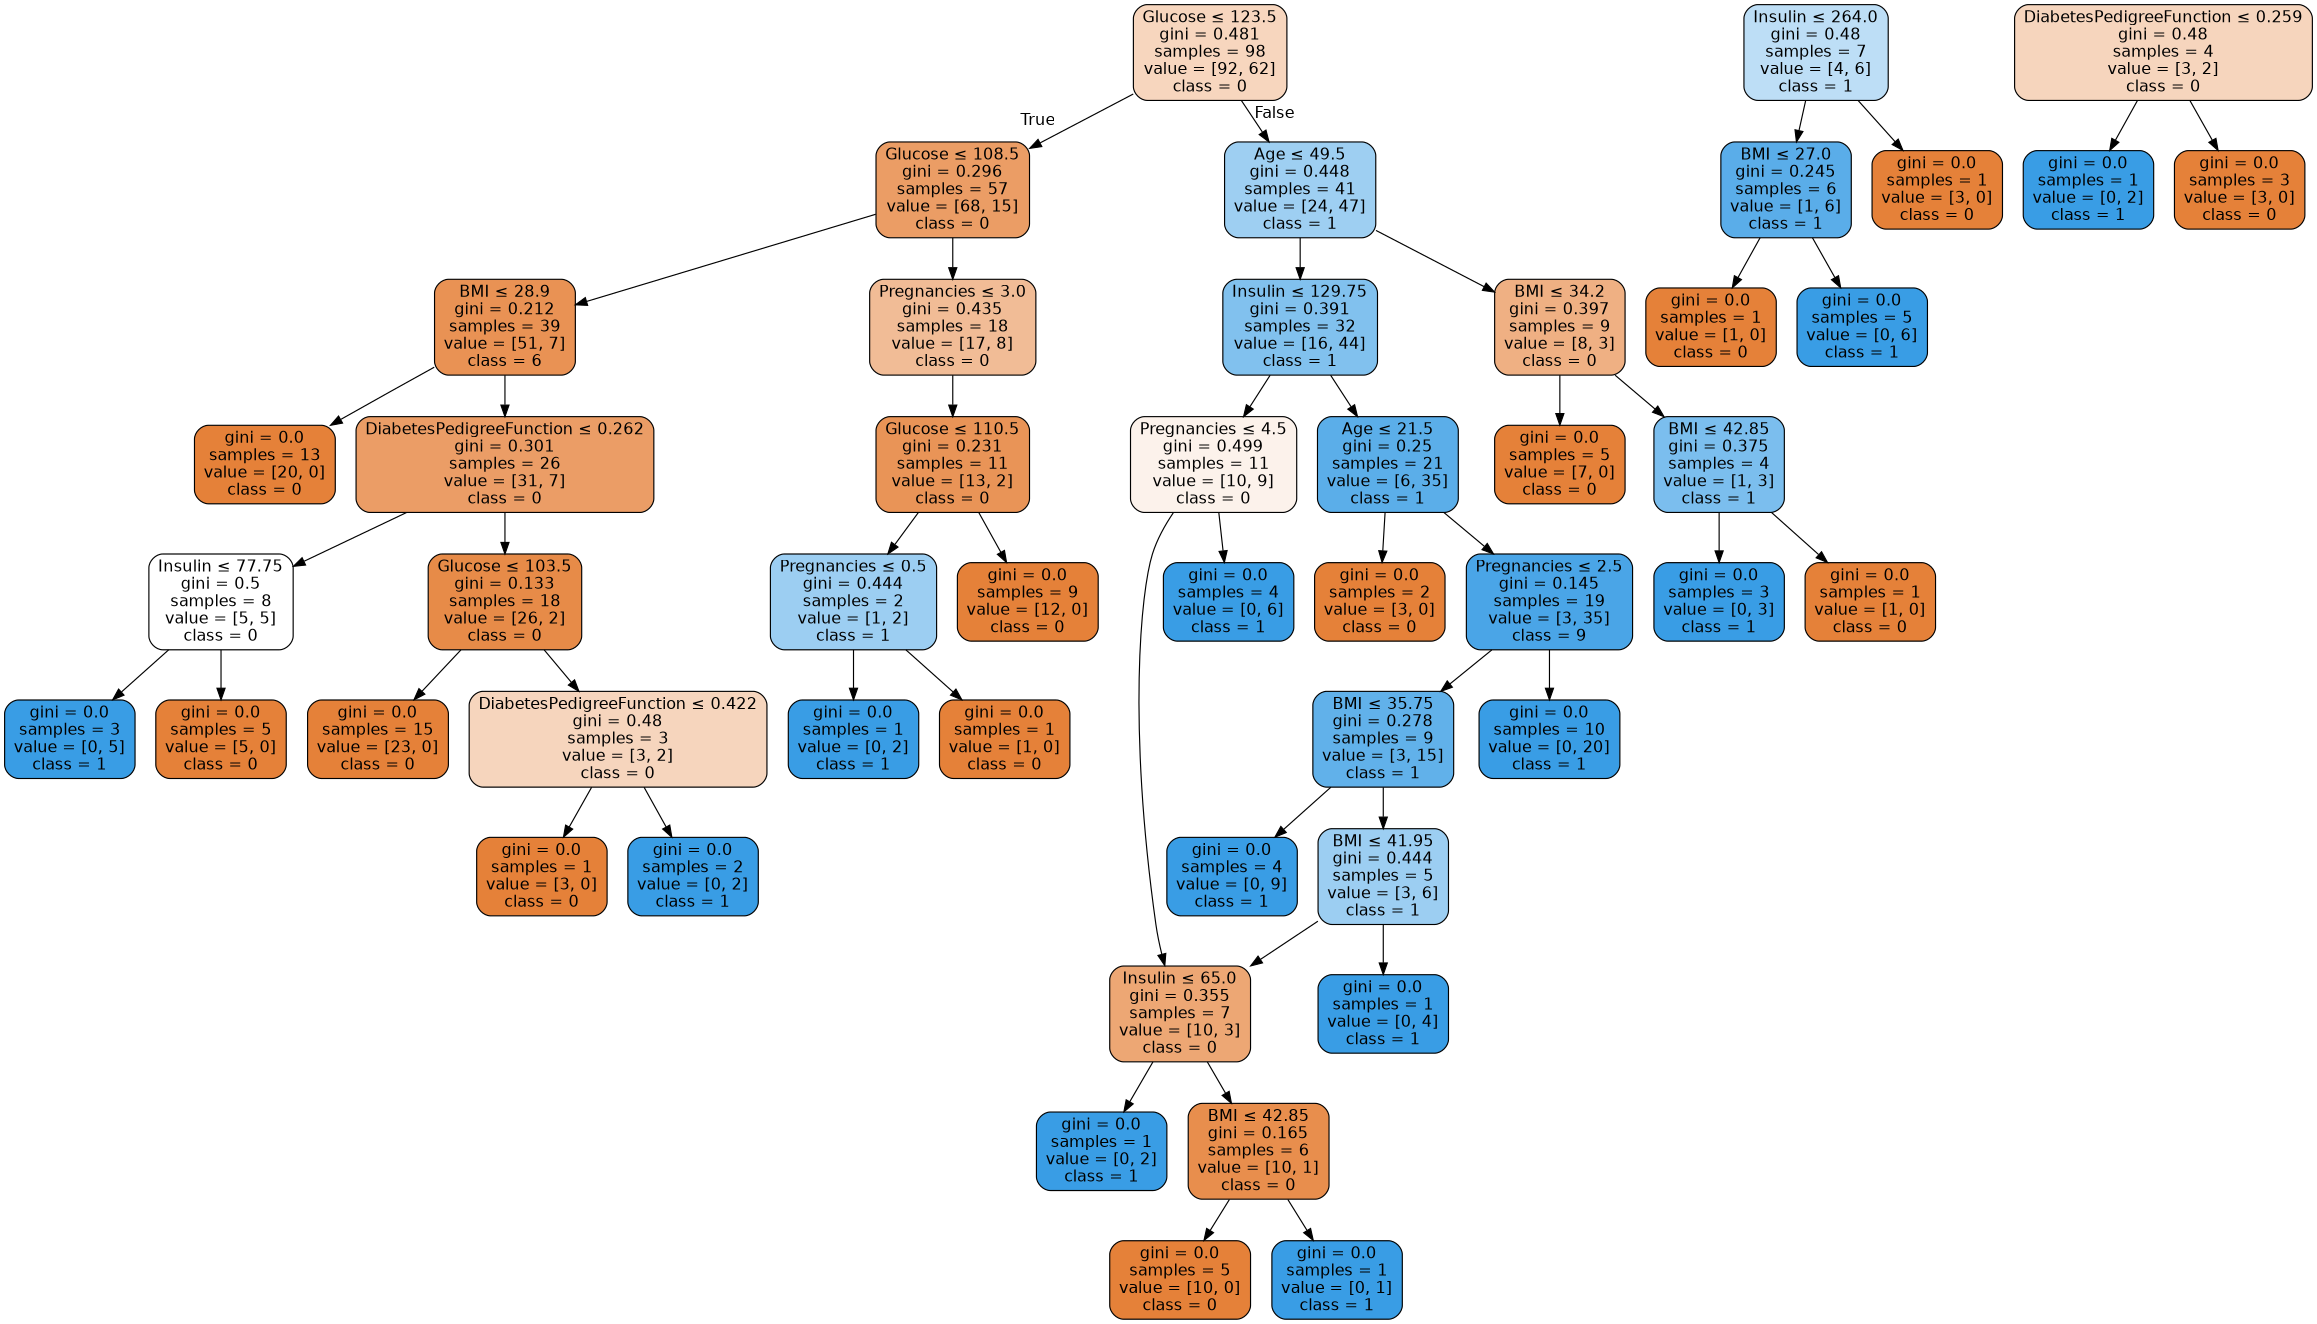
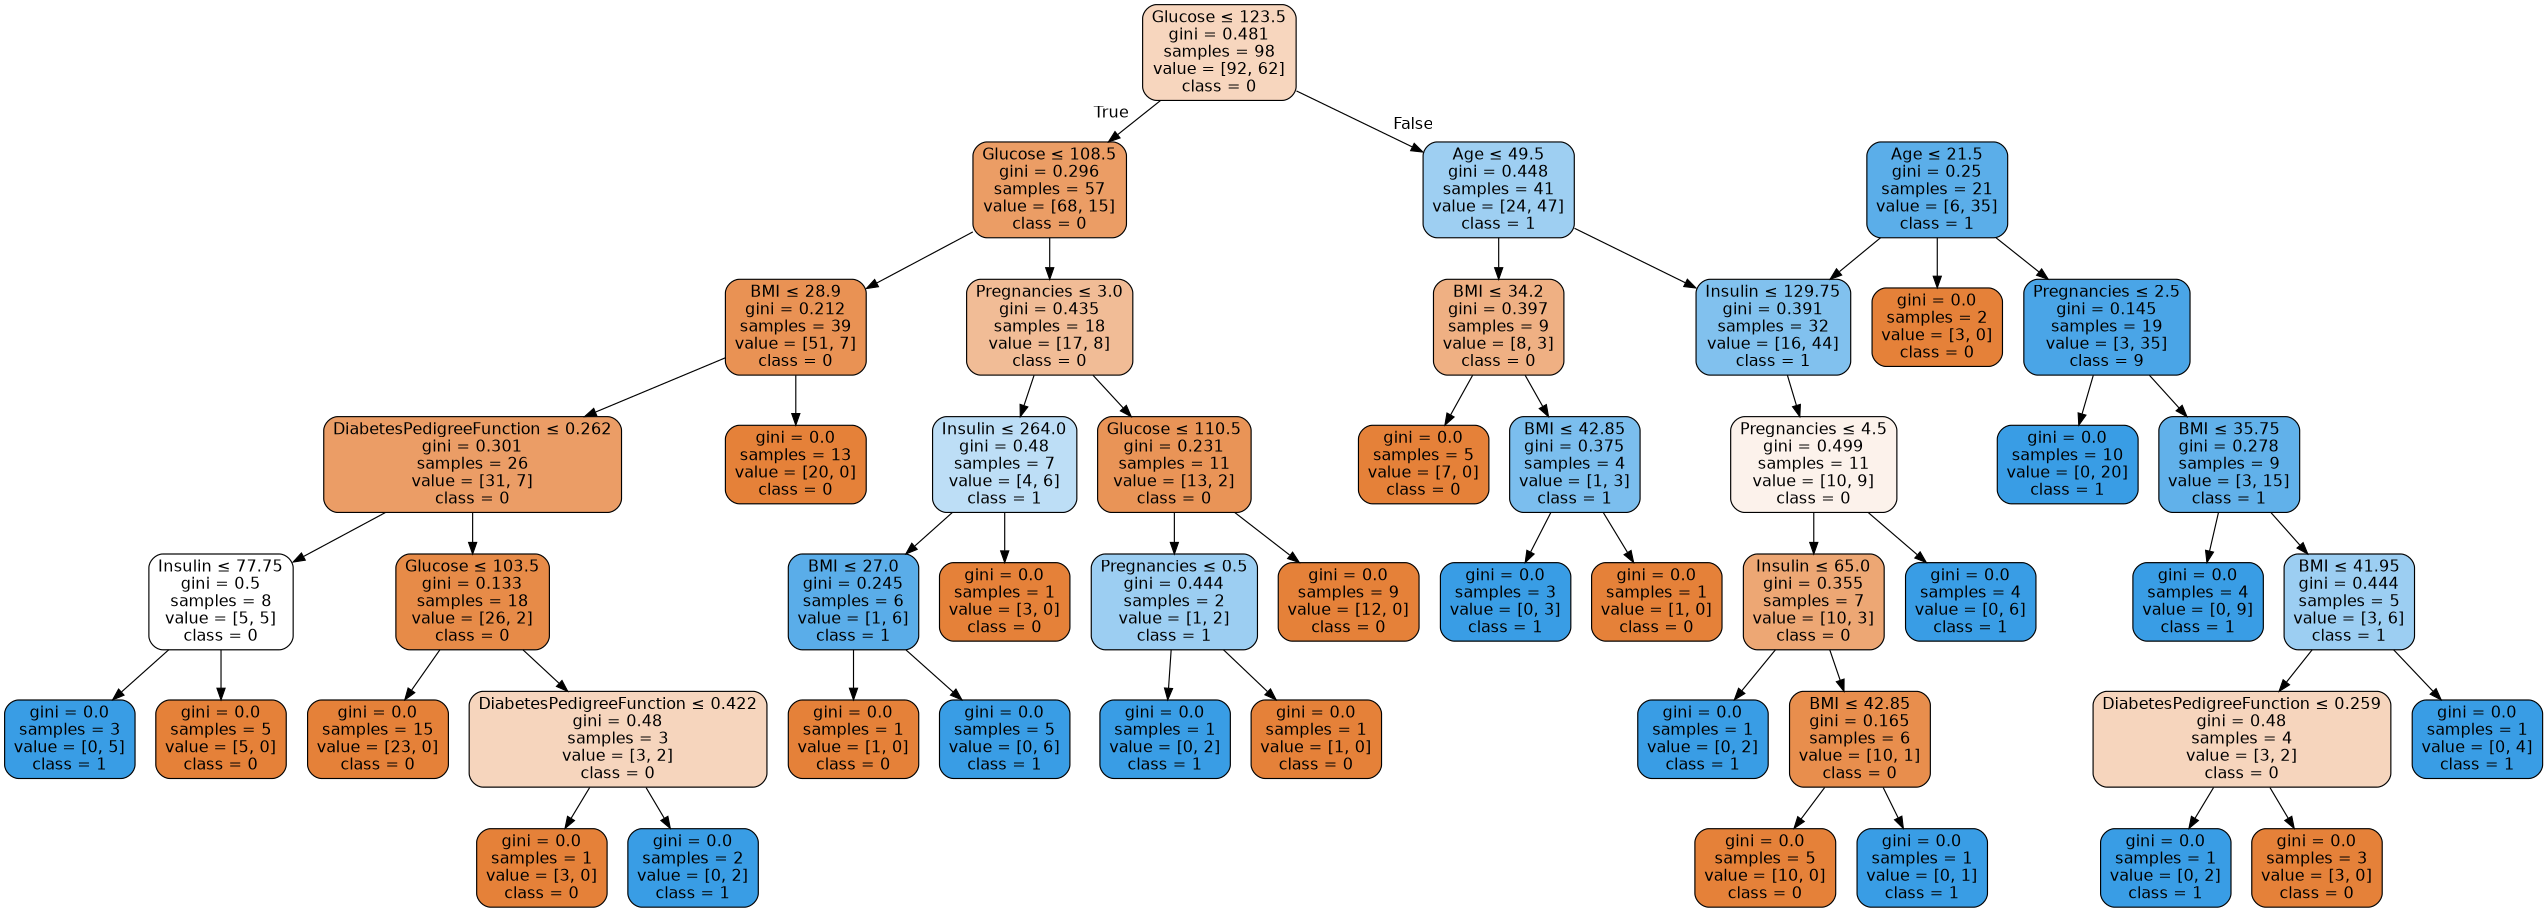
node "BMI ≤ 28.9": text "class = 6" -> "class = 0"
edge "Pregnancies ≤ 3.0" -> "Insulin ≤ 264.0": added
edge "Insulin ≤ 129.75" -> "Age ≤ 21.5": reversed
edge "BMI ≤ 41.95" -> "Insulin ≤ 65.0": now "BMI ≤ 41.95" -> "DiabetesPedigreeFunction ≤ 0.259"
